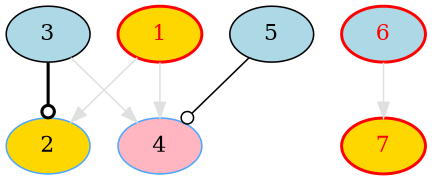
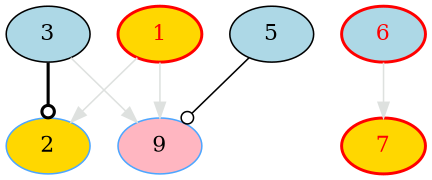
node "4": label "4" -> "9"
